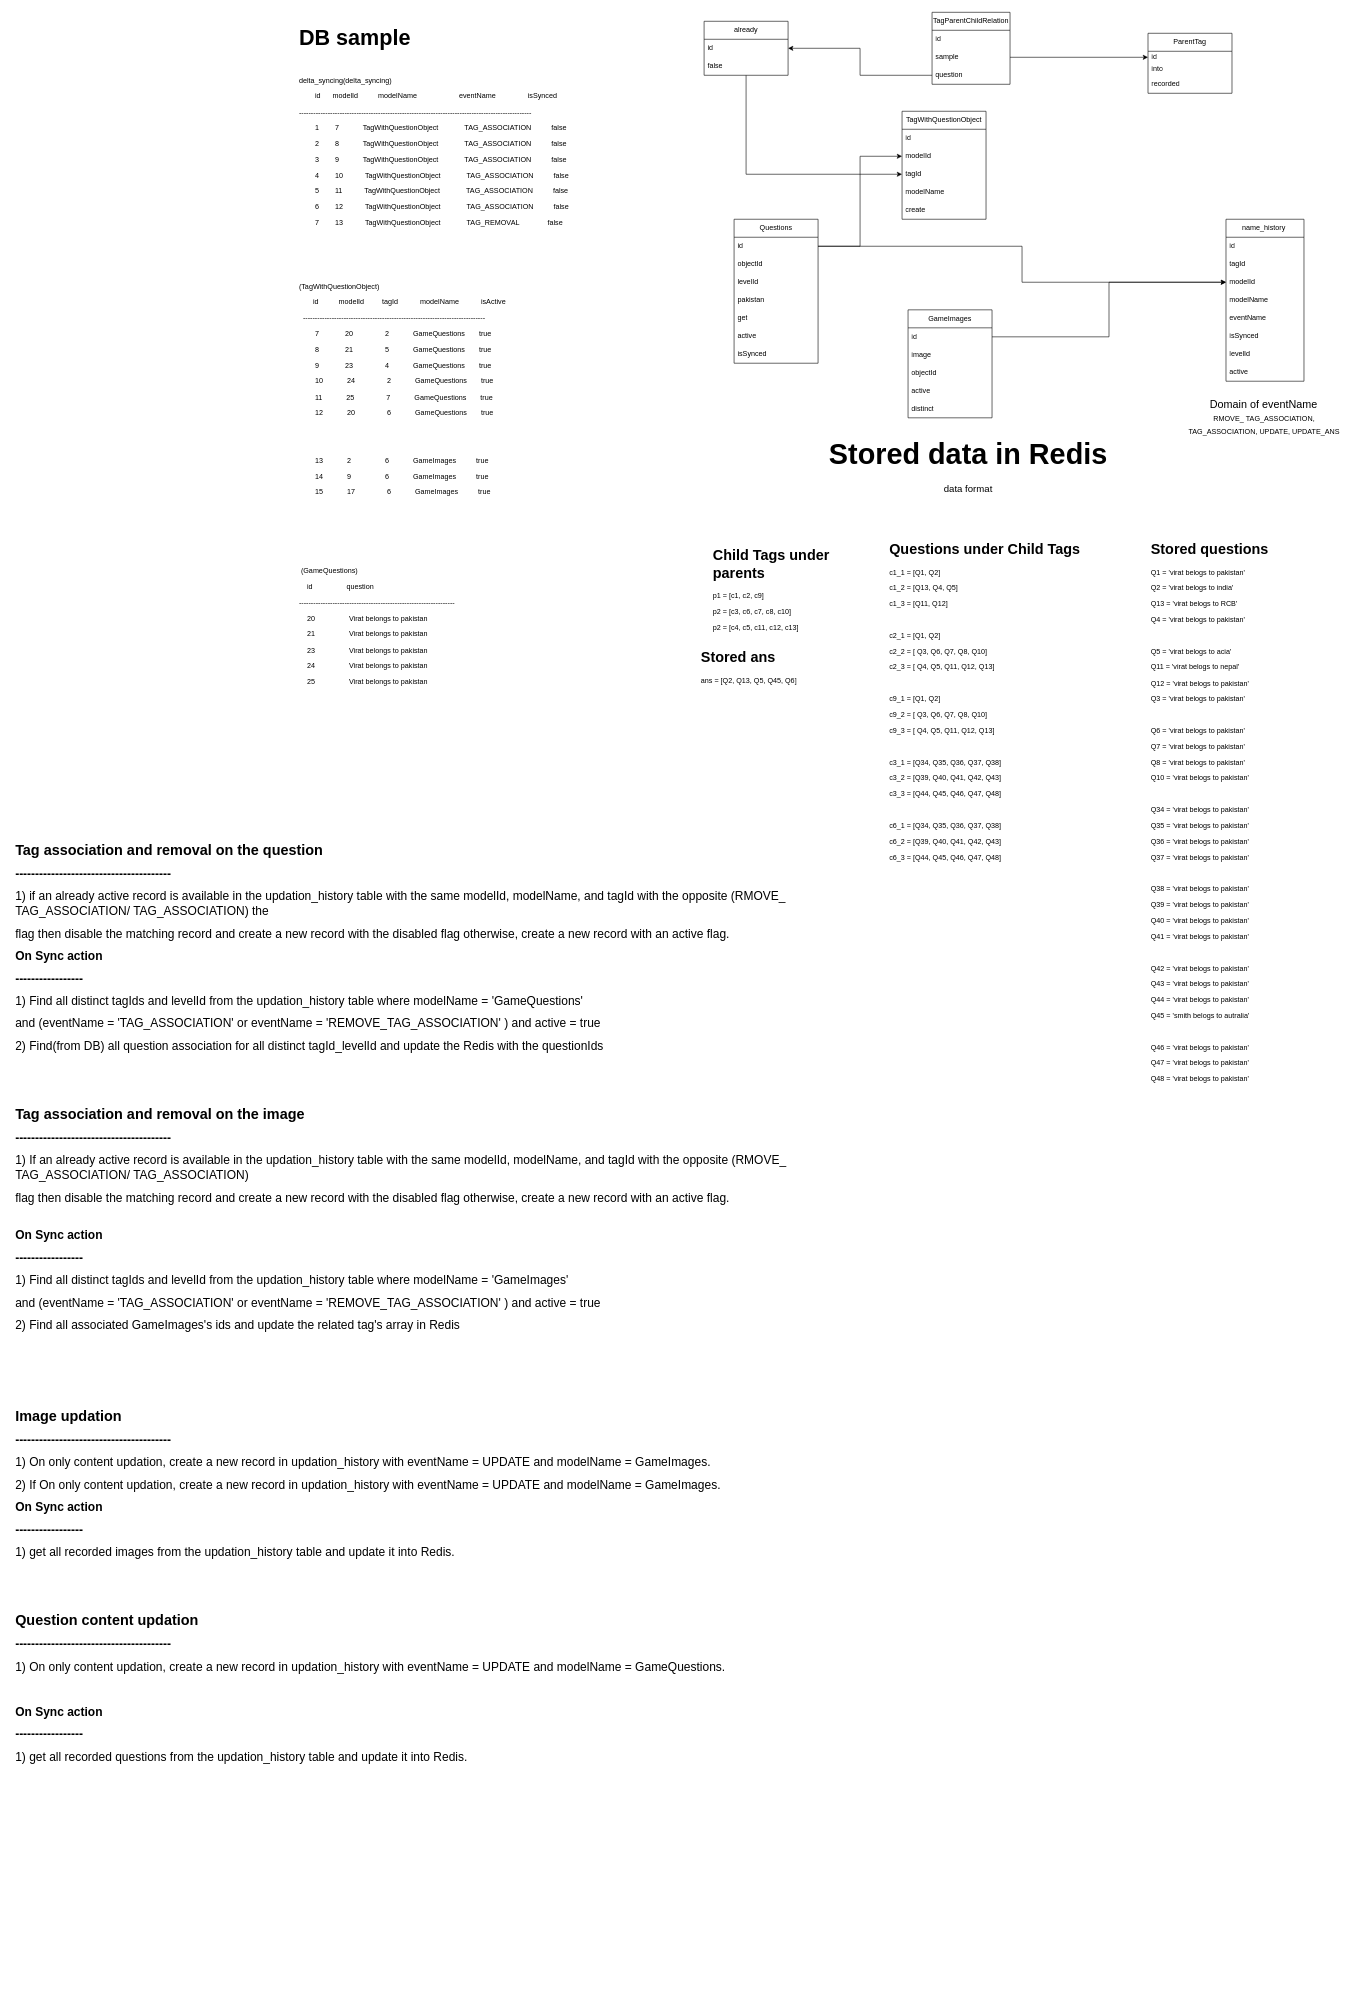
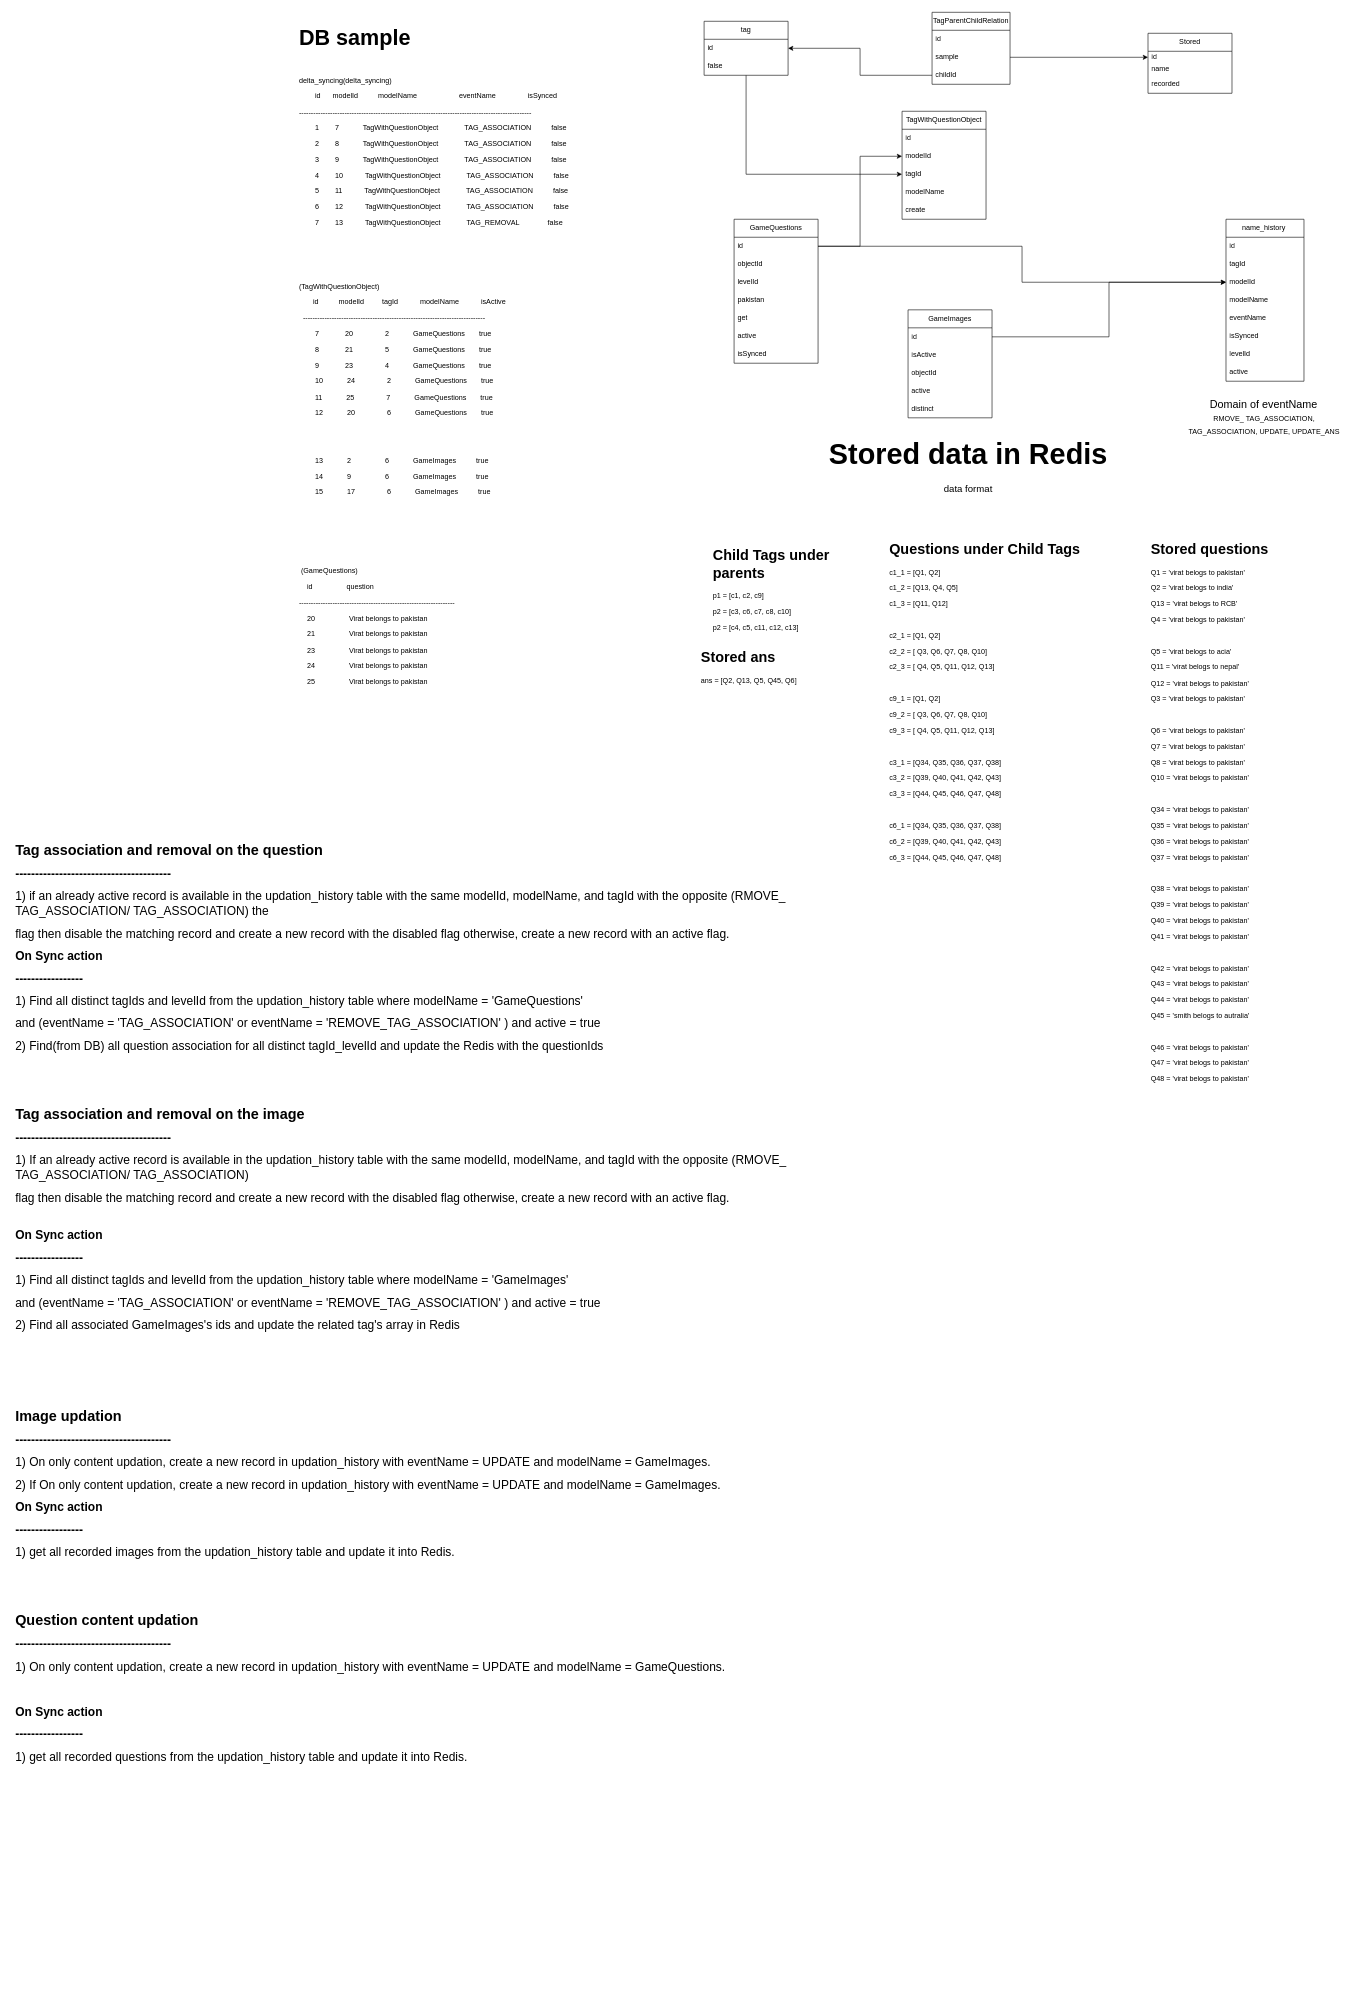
node "already": label "already" -> "tag"
node "ParentTag": label "ParentTag" -> "Stored"
node "into": label "into" -> "name"
node "question": label "question" -> "childId"
node "Questions": label "Questions" -> "GameQuestions"
node "image": label "image" -> "isActive"
